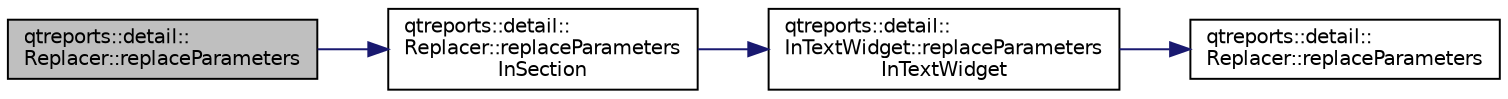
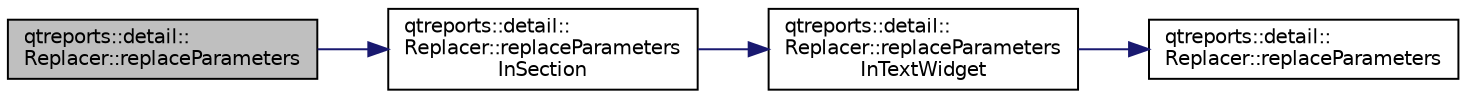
node "qtreports::detail:: InTextWidget::replaceParameters InTextWidget": label "qtreports::detail:: InTextWidget::replaceParameters InTextWidget" -> "qtreports::detail:: Replacer::replaceParameters InTextWidget"
